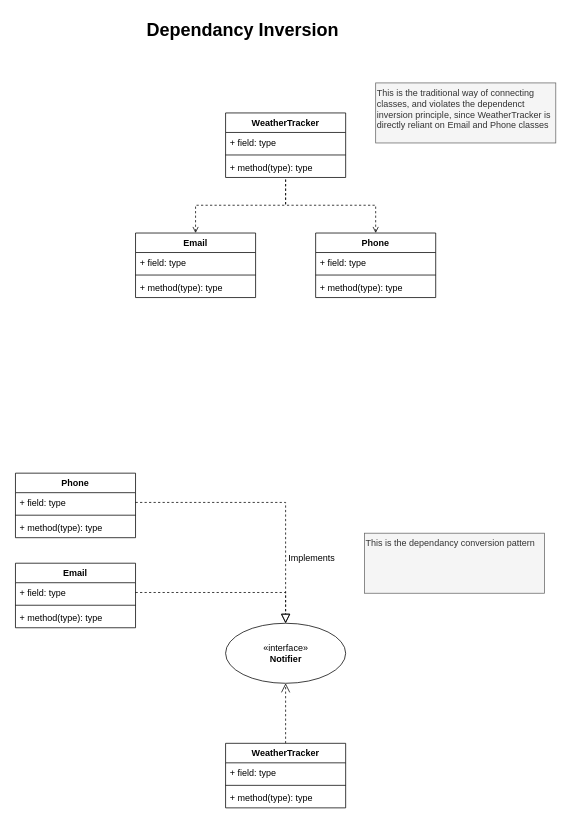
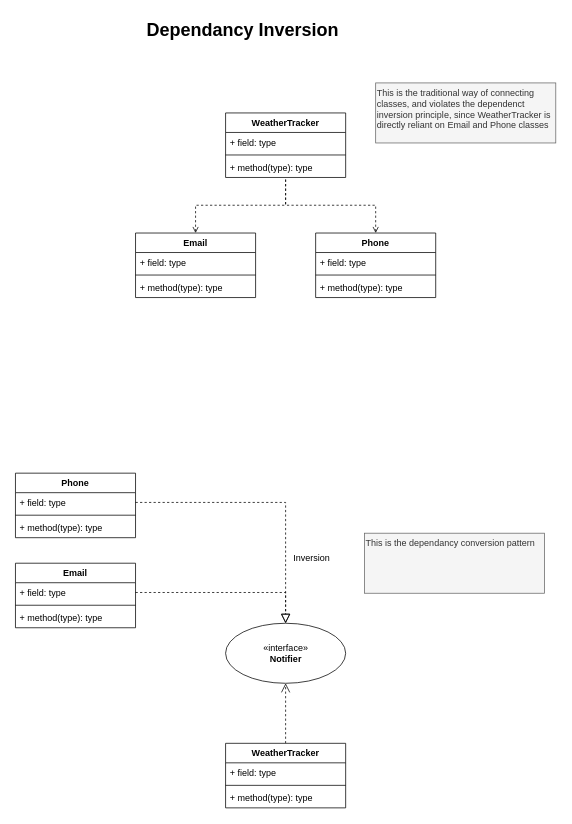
node "Implements": label "Implements" -> "Inversion"
